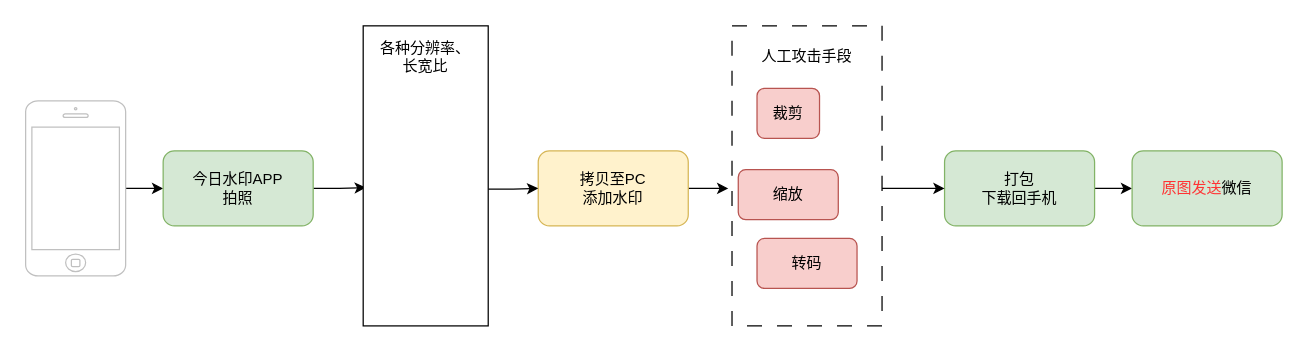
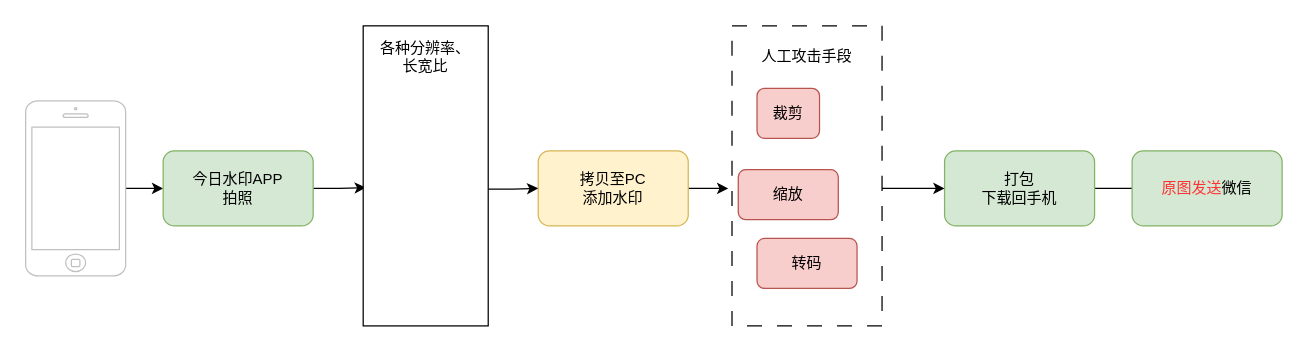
edge "打包 下载回手机" -> "原图发送微信": arrowhead classic -> none
